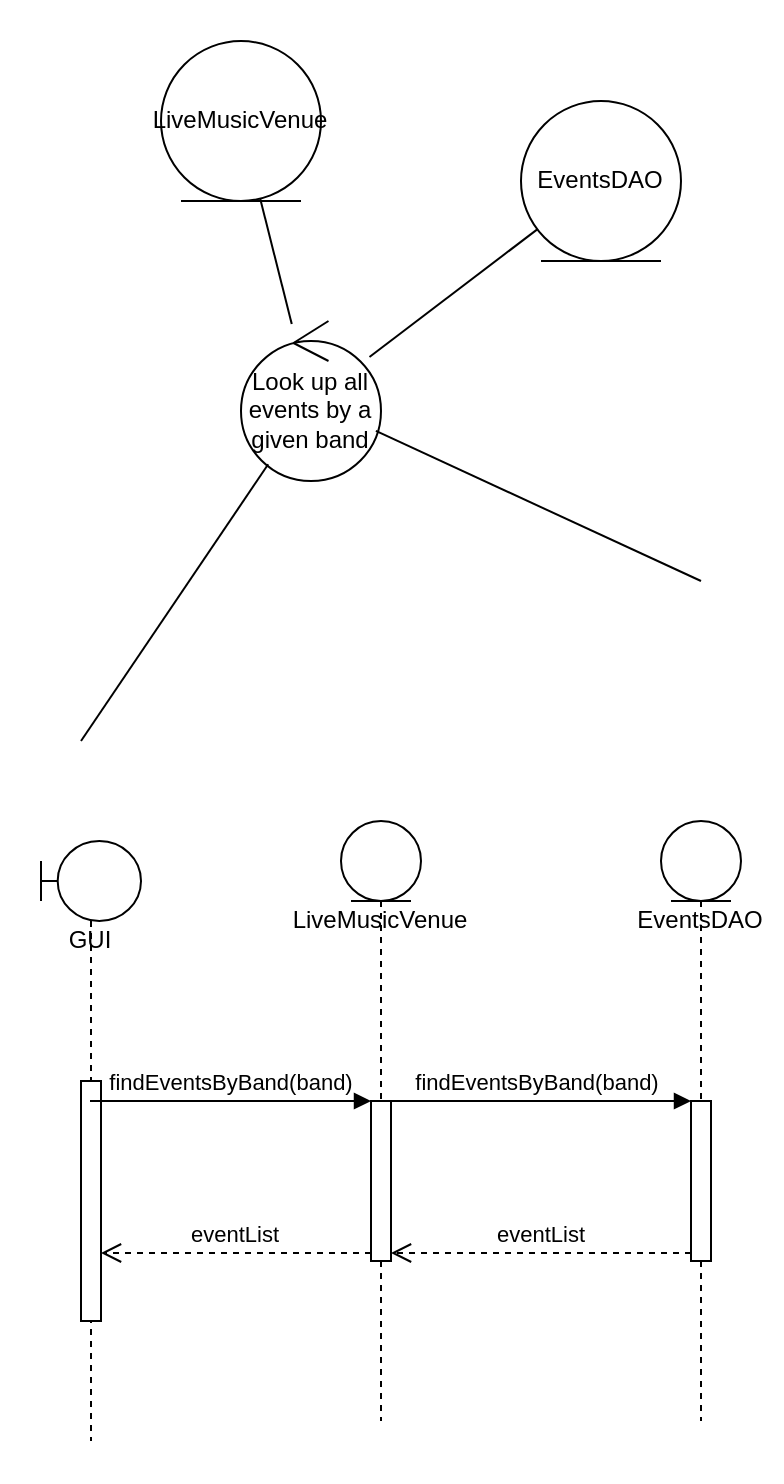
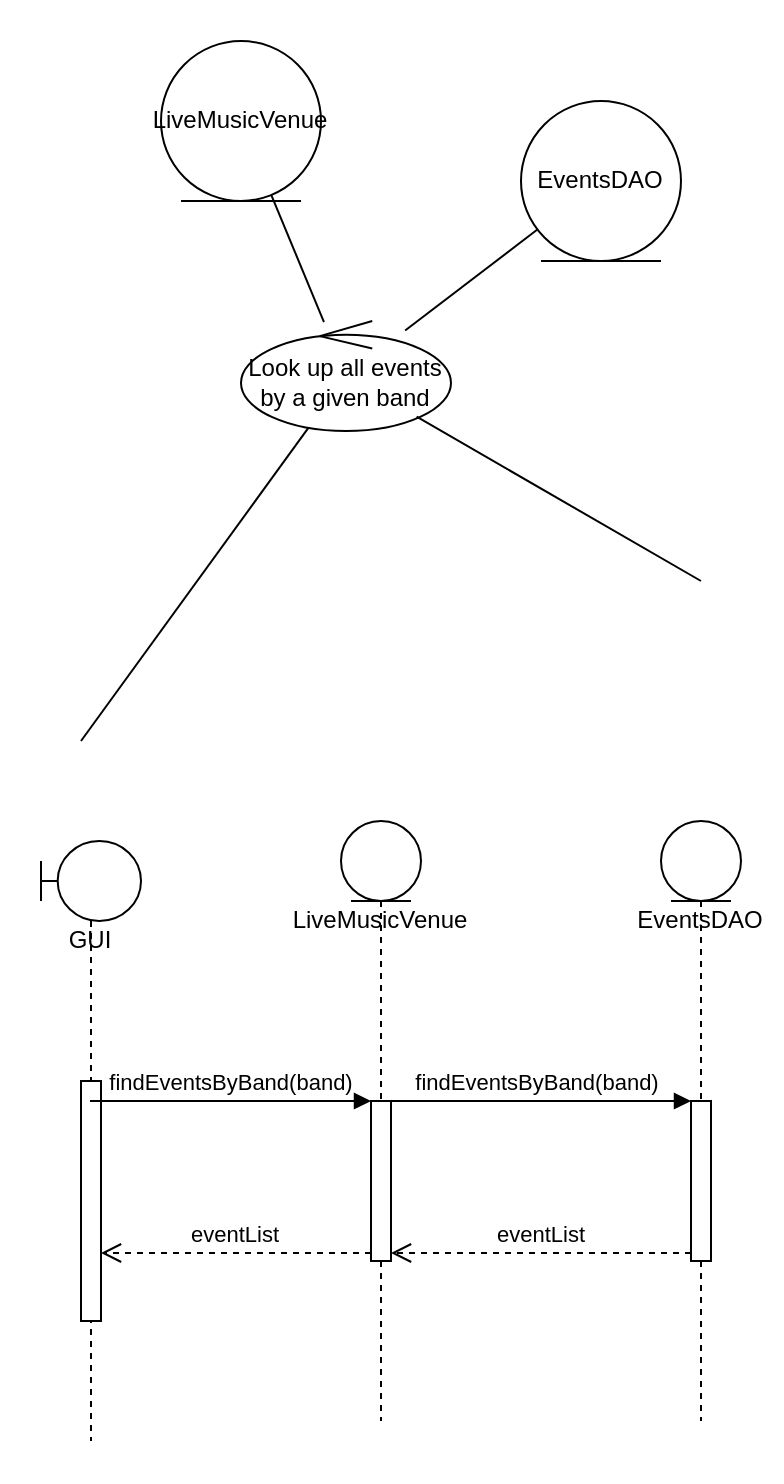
node "Look up all events by a given band": size 140x160 -> 210x110
